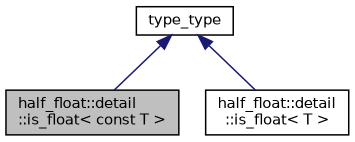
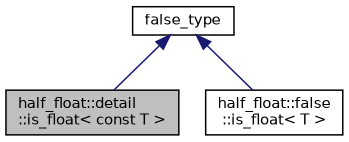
node "type_type": label "type_type" -> "false_type"
node "half_float::detail ::is_float< T >": label "half_float::detail ::is_float< T >" -> "half_float::false ::is_float< T >"
